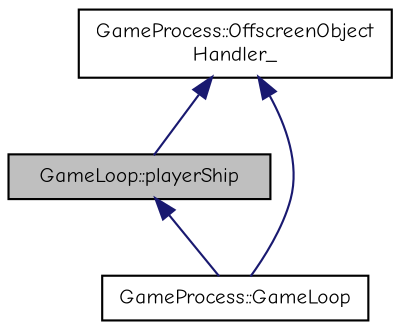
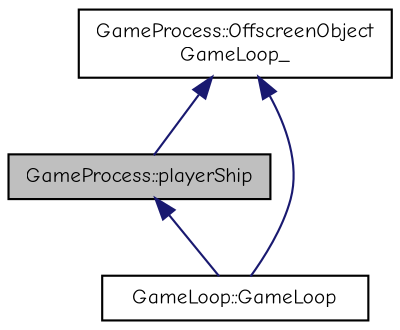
node "GameProcess::OffscreenObject Handler_": label "GameProcess::OffscreenObject Handler_" -> "GameProcess::OffscreenObject GameLoop_"
node "GameLoop::playerShip": label "GameLoop::playerShip" -> "GameProcess::playerShip"
node "GameProcess::GameLoop": label "GameProcess::GameLoop" -> "GameLoop::GameLoop"
